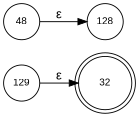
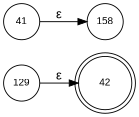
node "48": label "48" -> "41"
node "128": label "128" -> "158"
node "32": label "32" -> "42"
